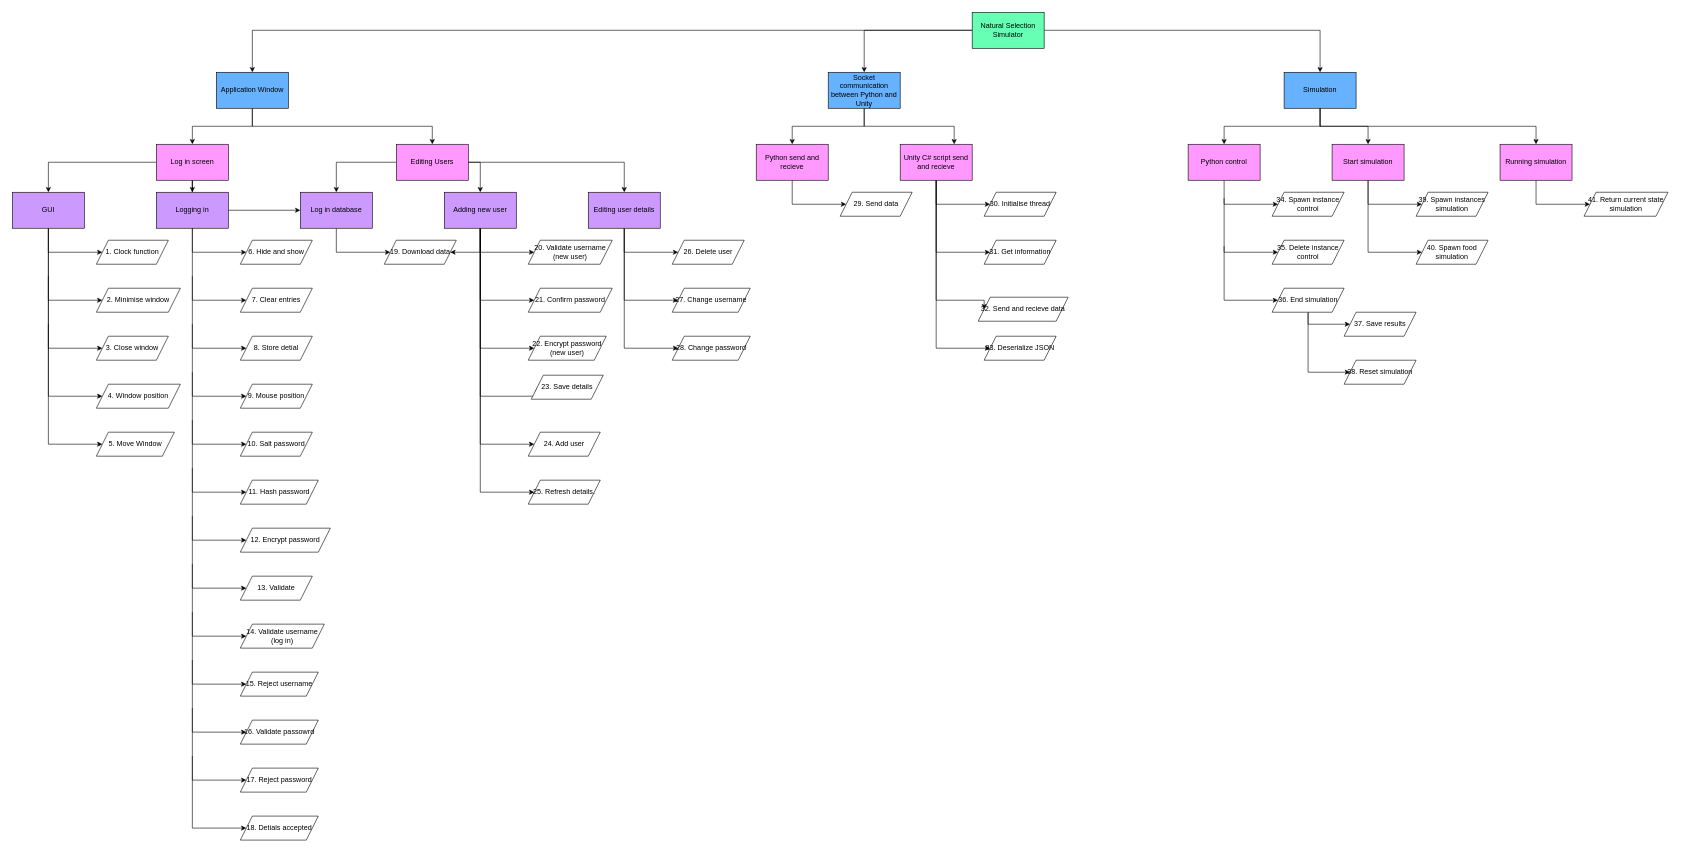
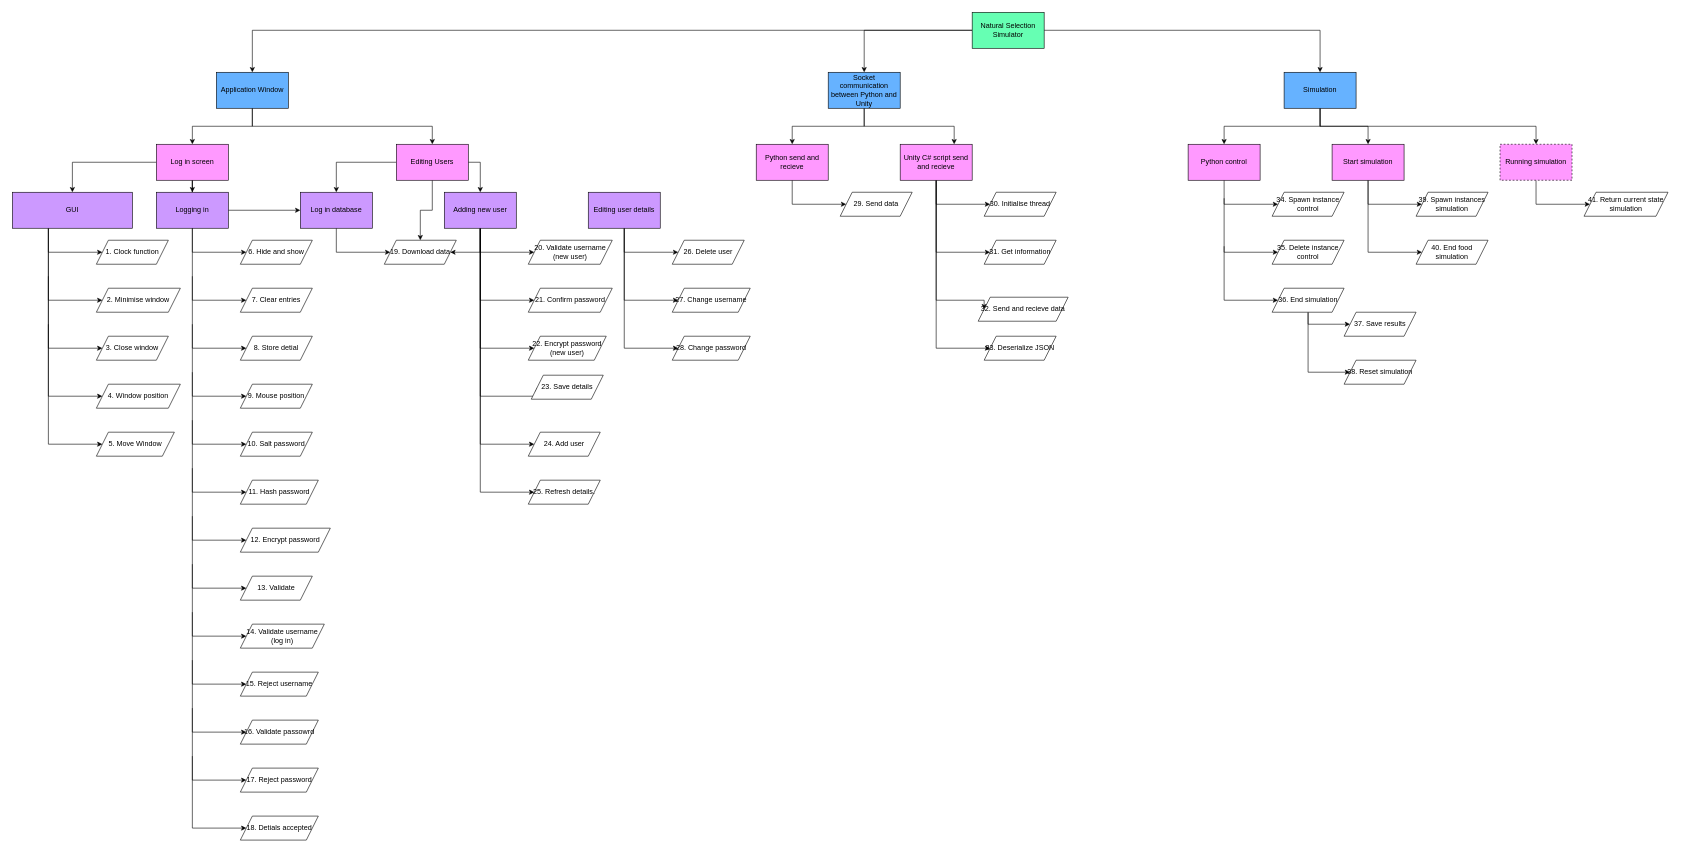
edge "Editing Users" -> "Editing user details": now "Editing Users" -> "19. Download data"
node "Running simulation": style solid -> dashed
node "GUI": size 72x36 -> 120x36
node "40. Spawn food simulation": label "40. Spawn food simulation" -> "40. End food simulation"
